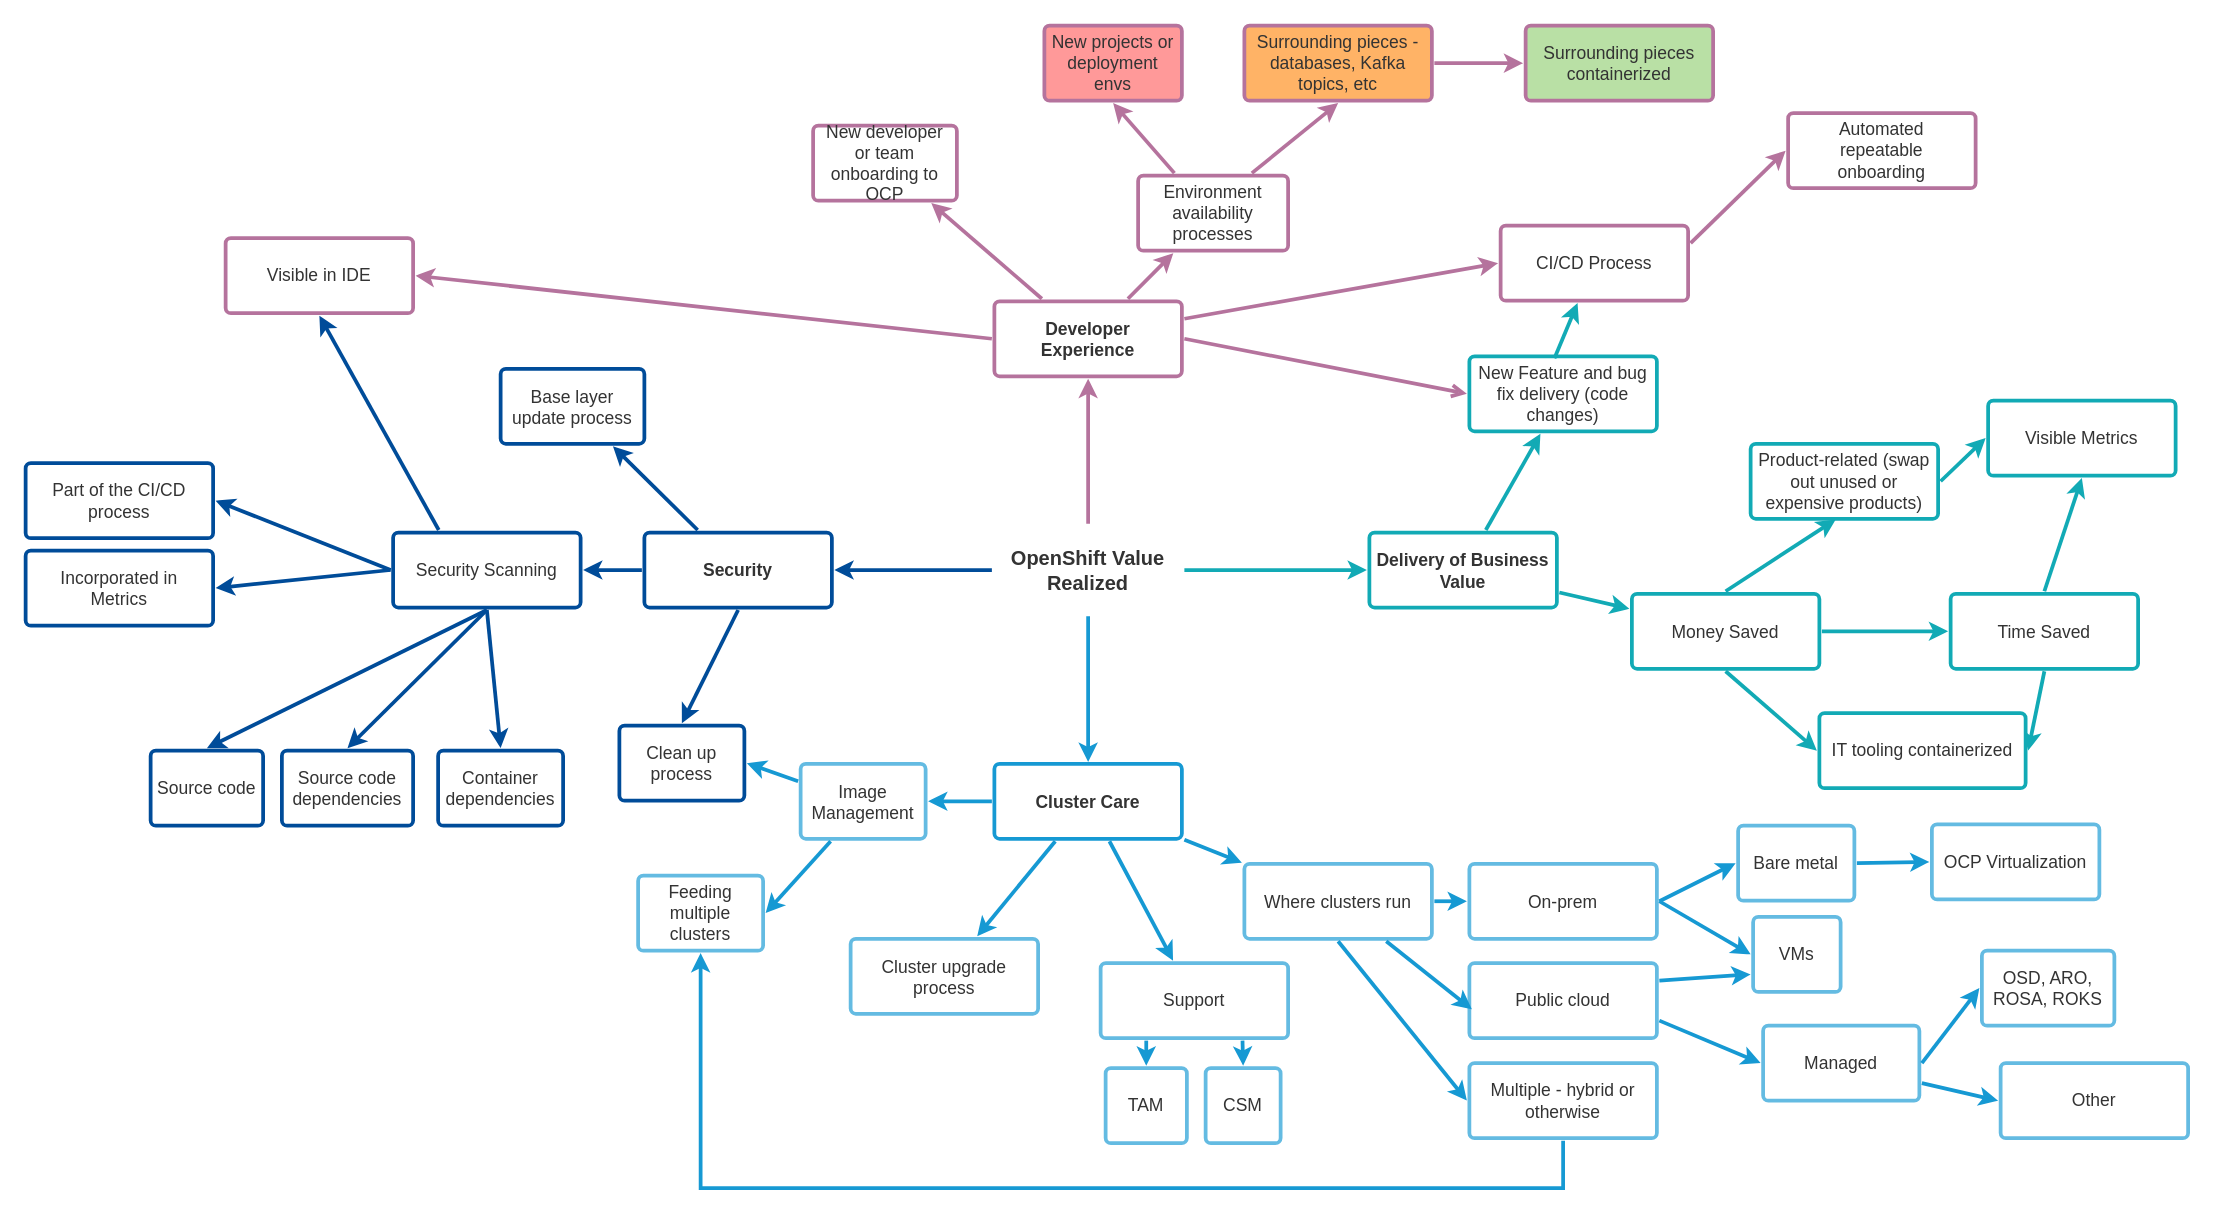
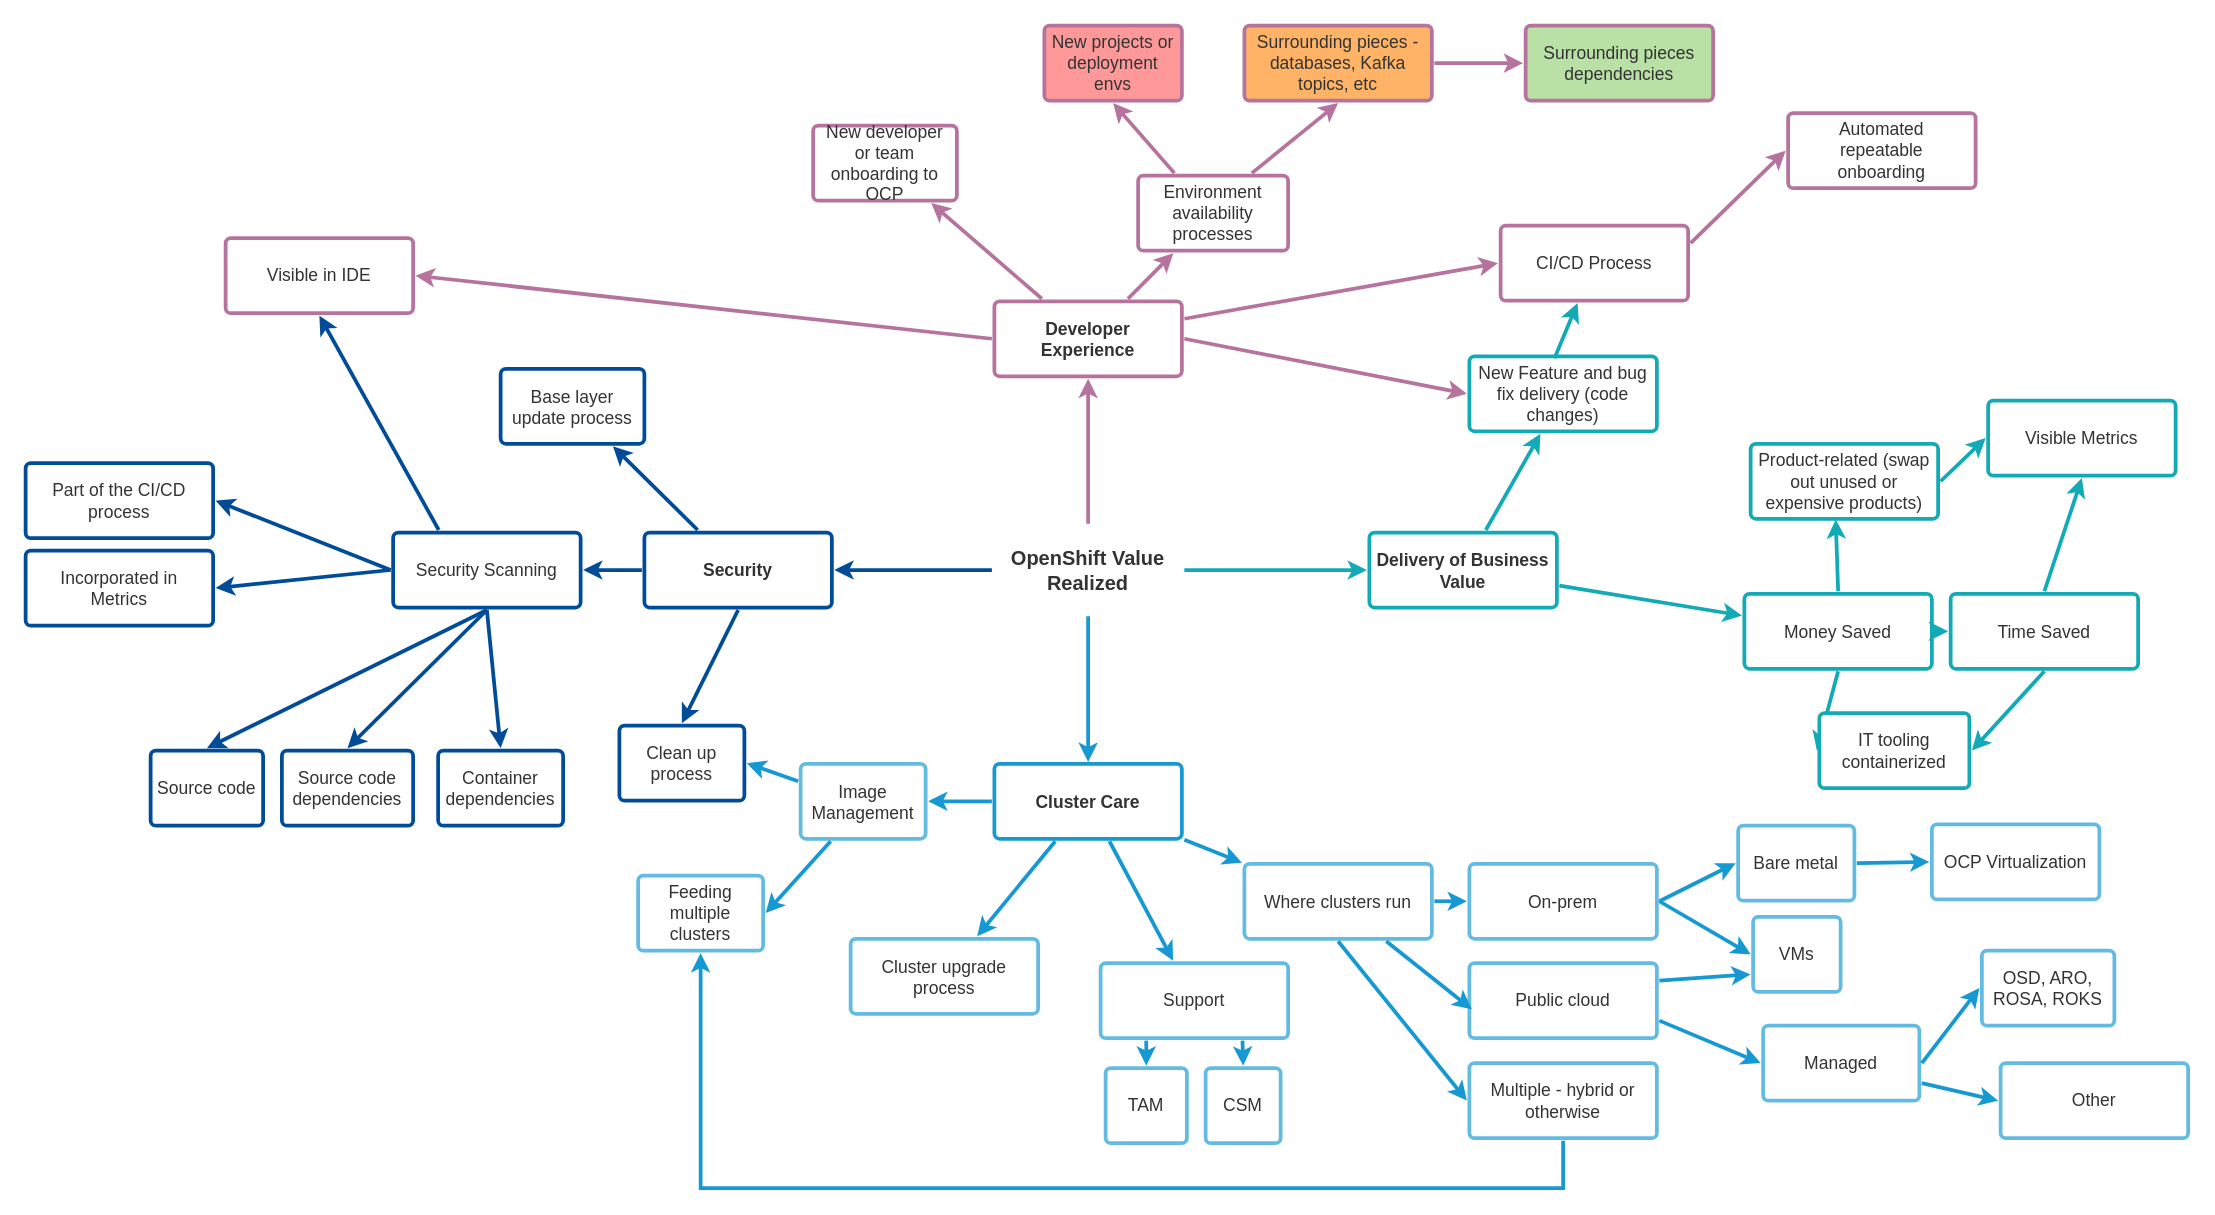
node "Surrounding pieces containerized": label "Surrounding pieces containerized" -> "Surrounding pieces dependencies"
edge "Developer Experience" -> "New Feature and bug fix delivery (code changes)": arrowhead open -> classic
node "Money Saved": moved (1726, 631) -> (1838, 631)
node "IT tooling containerized": size 206x75 -> 150x75
